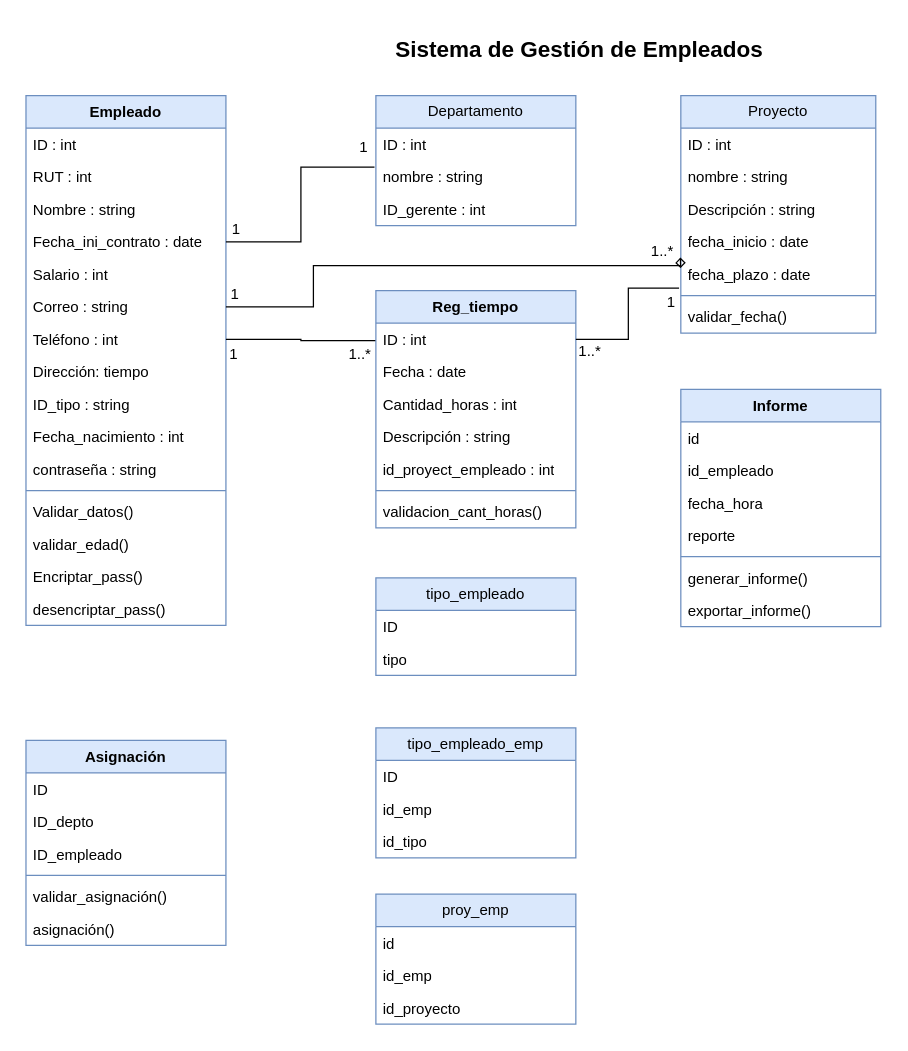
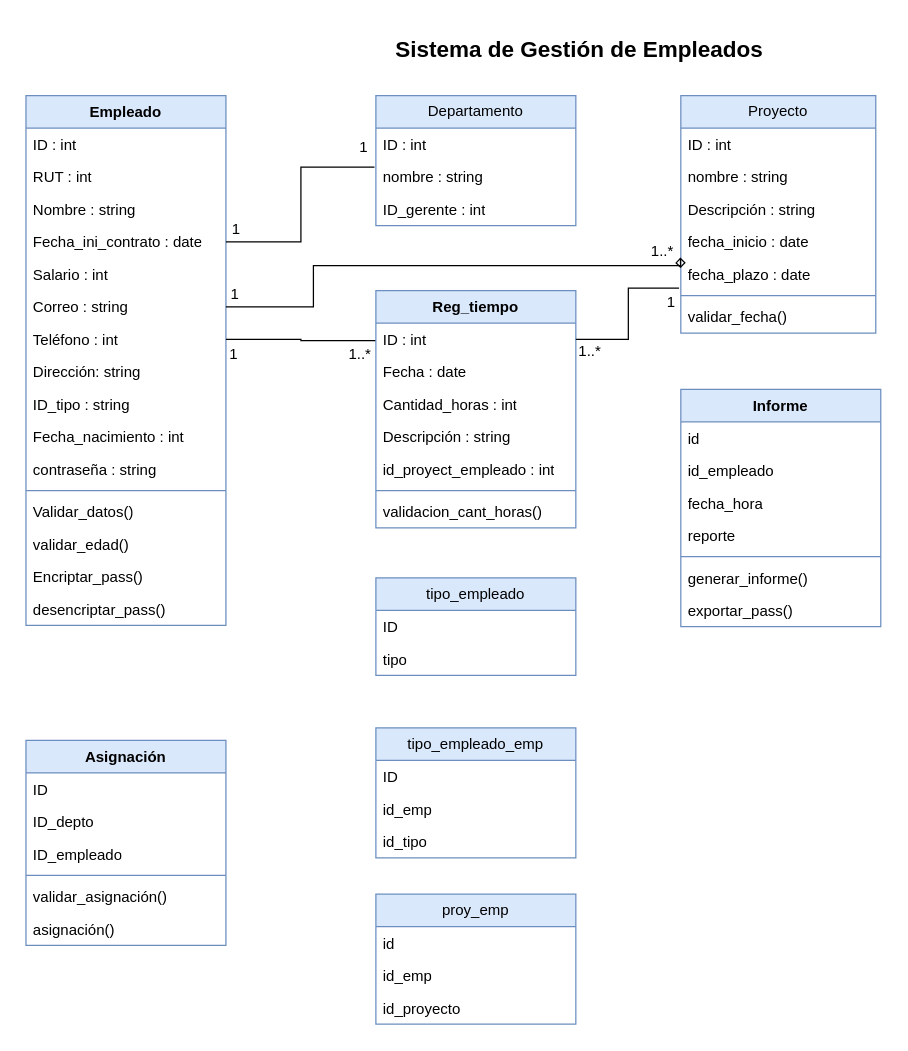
node "Dirección: tiempo": label "Dirección: tiempo" -> "Dirección: string"
node "exportar_informe()": label "exportar_informe()" -> "exportar_pass()"
